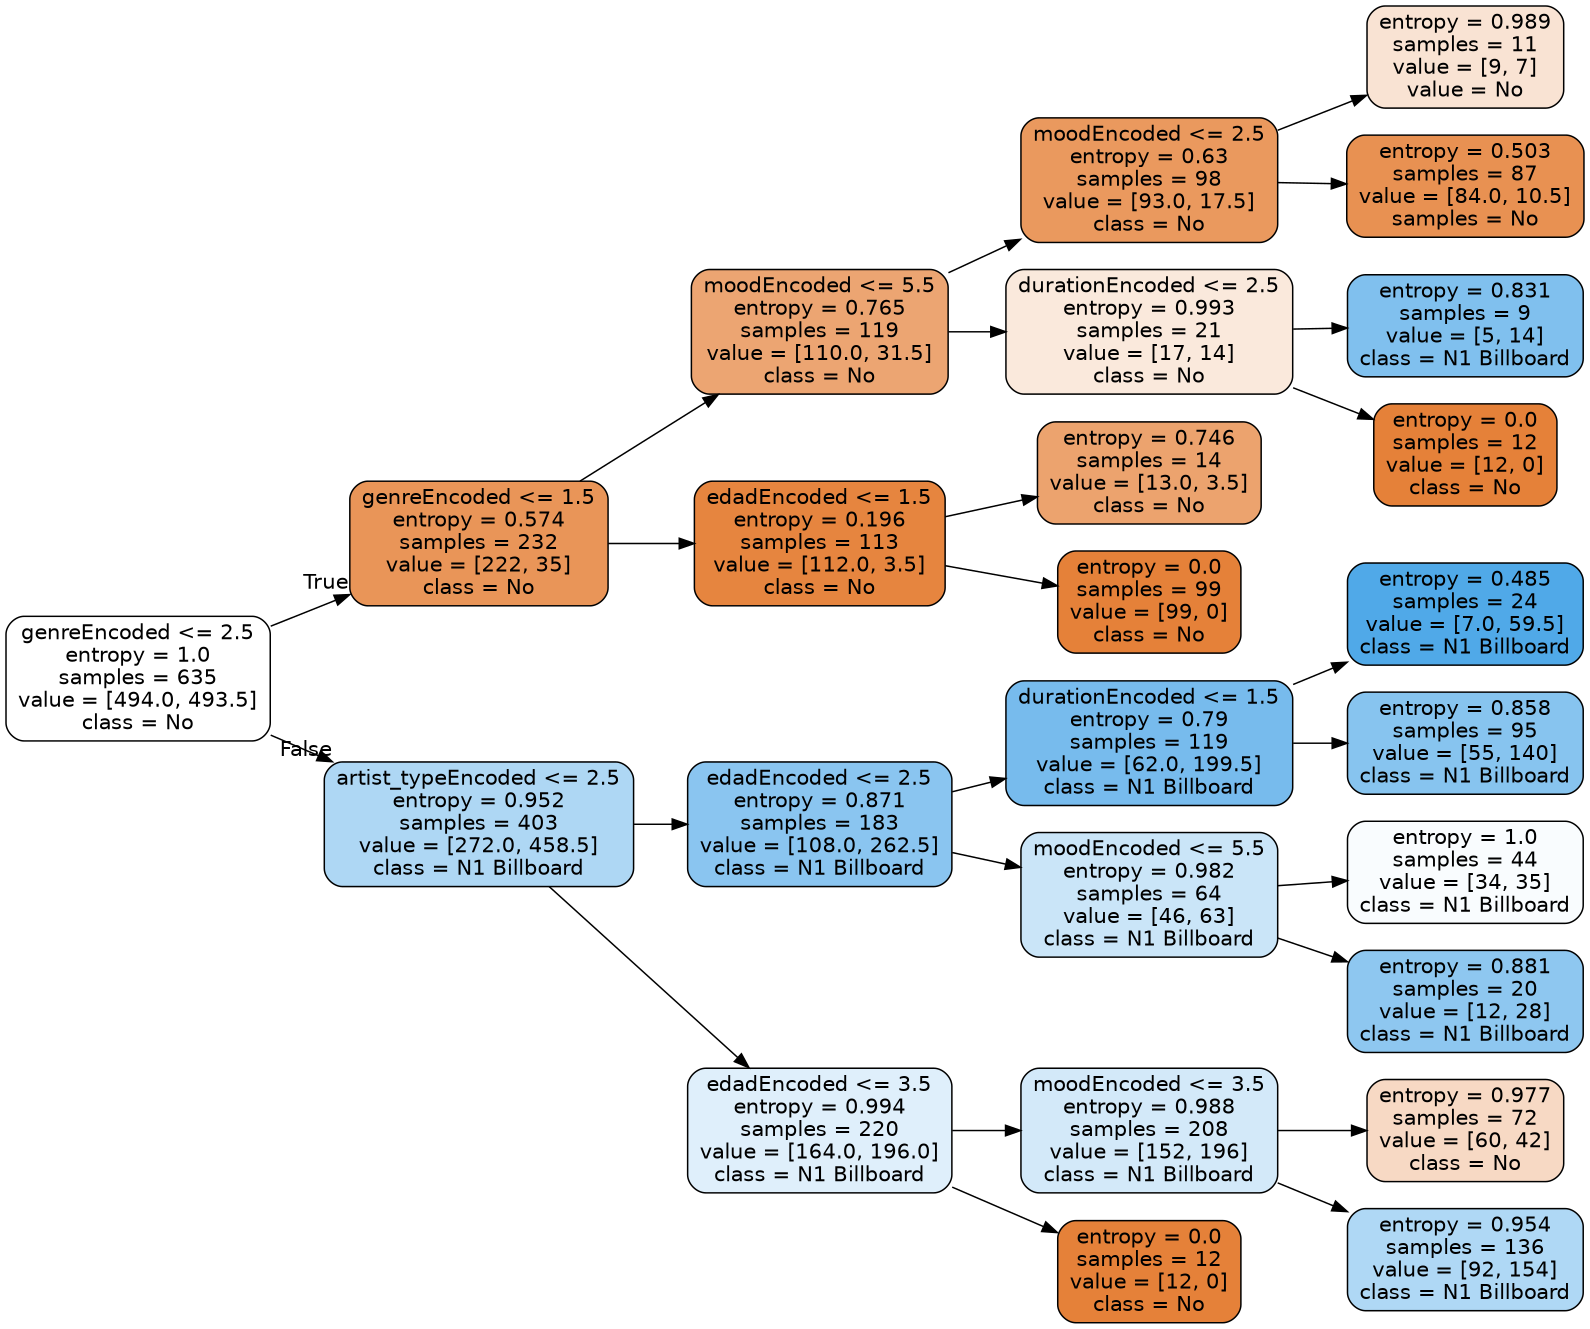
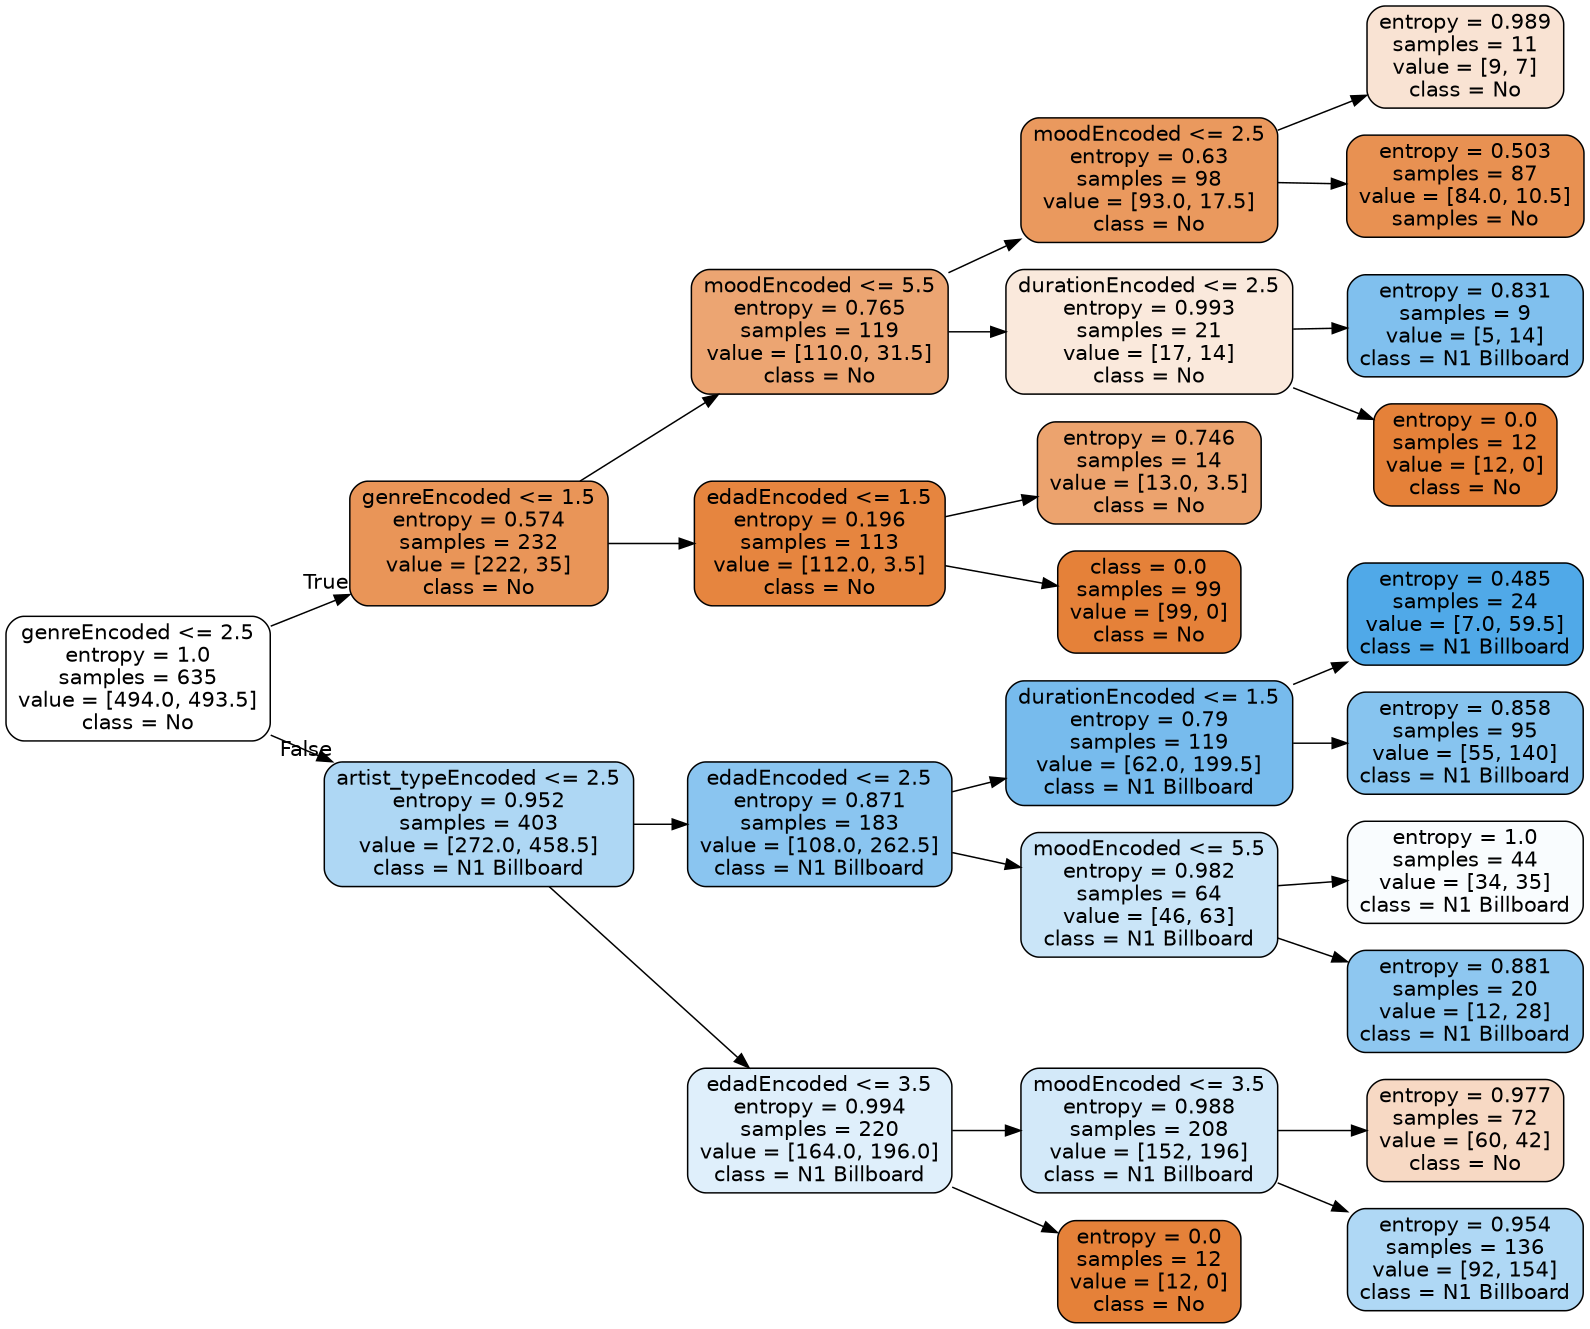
node "entropy = 0.989 samples = 11 value = [9, 7] value = No": label "entropy = 0.989 samples = 11 value = [9, 7] value = No" -> "entropy = 0.989 samples = 11 value = [9, 7] class = No"
node "entropy = 0.0 samples = 99 value = [99, 0] class = No": label "entropy = 0.0 samples = 99 value = [99, 0] class = No" -> "class = 0.0 samples = 99 value = [99, 0] class = No"
